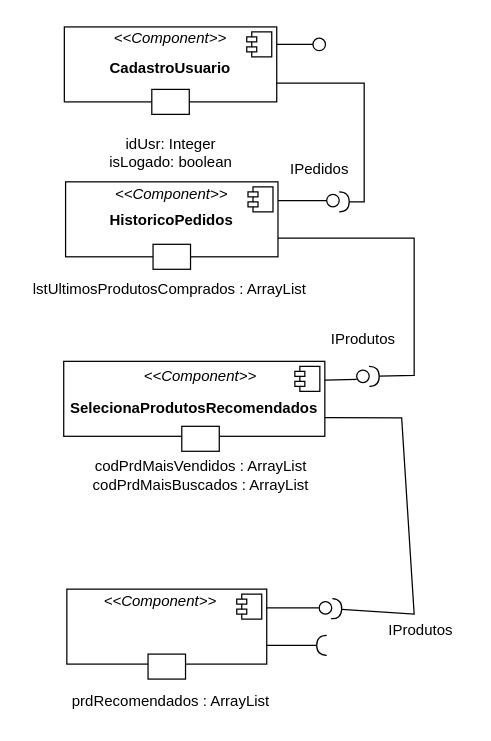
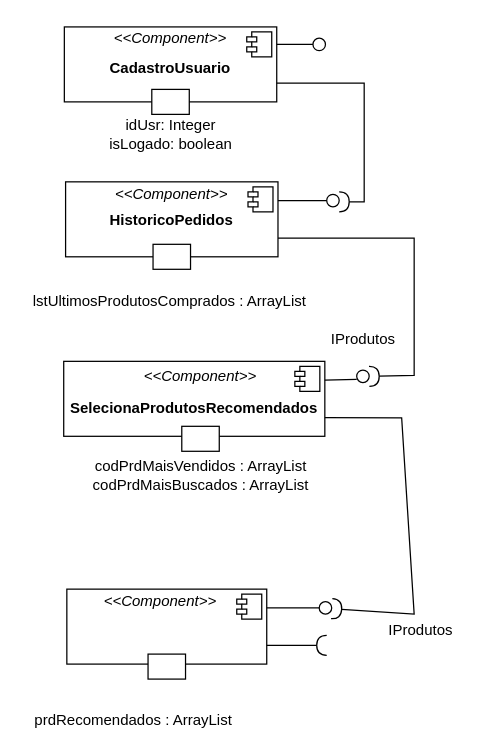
node "idUsr: Integer isLogado: boolean": moved (171, 153) -> (171, 134)
node "IPedidos": removed
node "lstUltimosProdutosComprados : ArrayList": moved (169, 289) -> (169, 302)
node "prdRecomendados : ArrayList": moved (171, 702) -> (133, 721)
